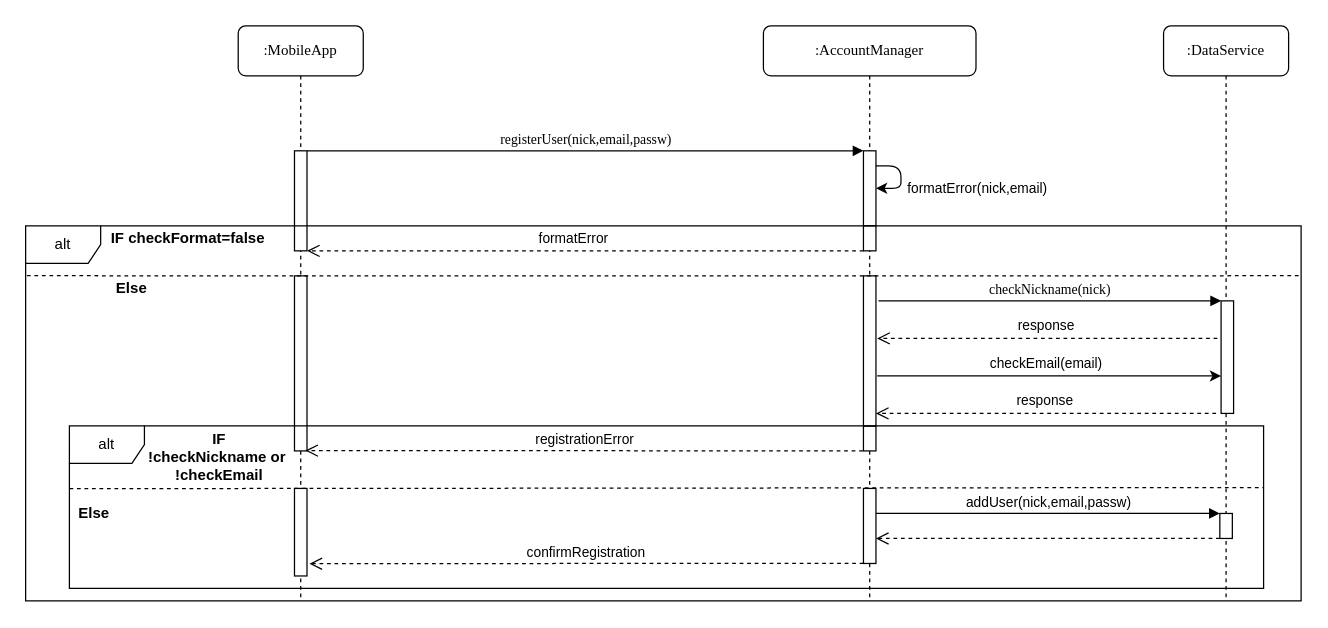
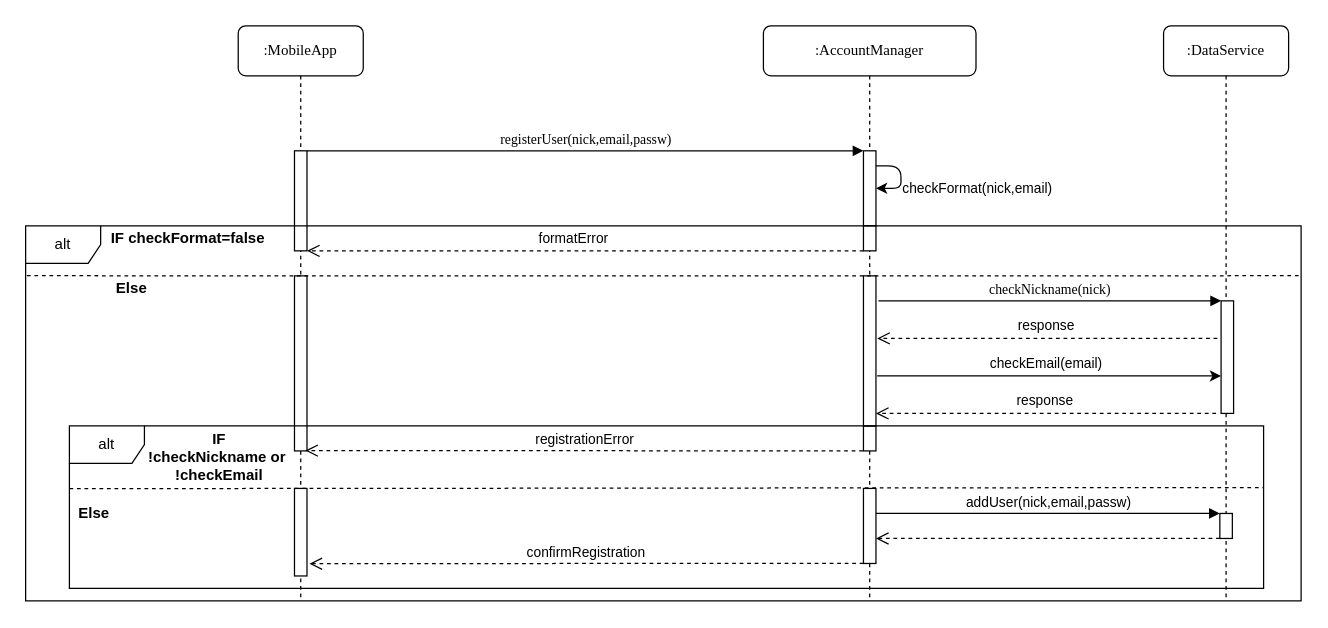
node "formatError(nick,email)": label "formatError(nick,email)" -> "checkFormat(nick,email)"
